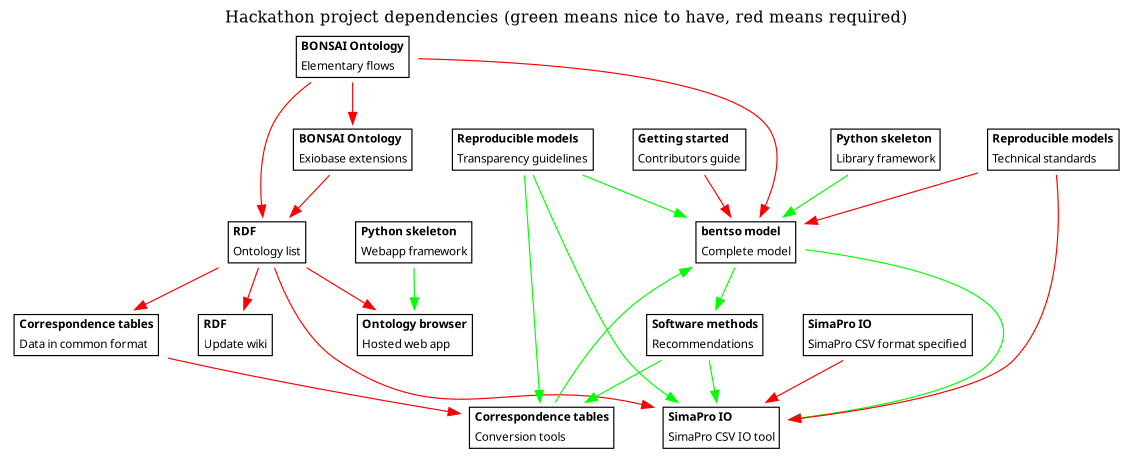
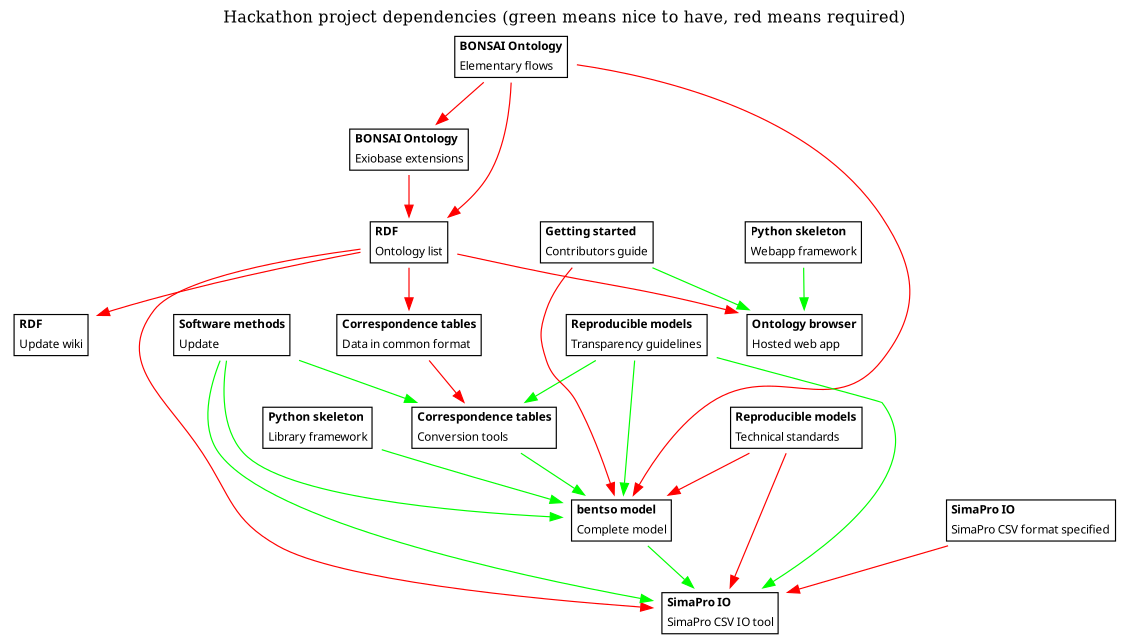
edge "bentso model" -> "Software methods": reversed
edge "Getting started" -> "Ontology browser": added
node "Software methods": text "Recommendations" -> "Update"
